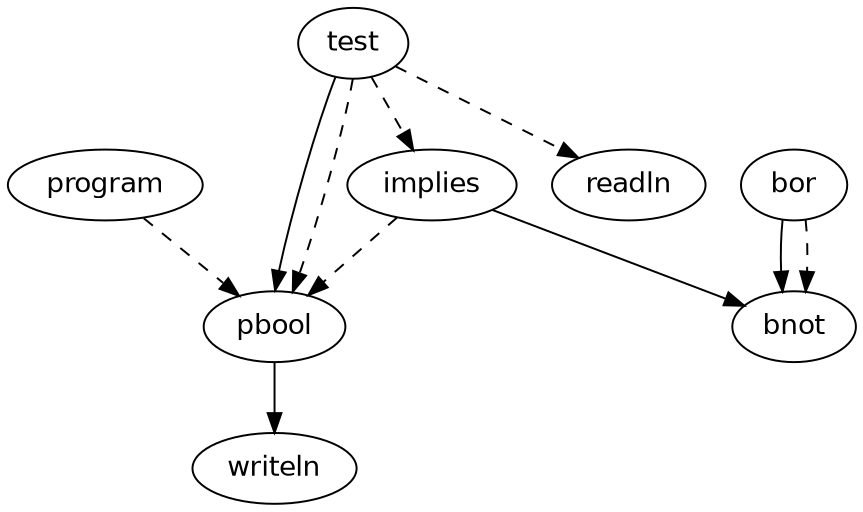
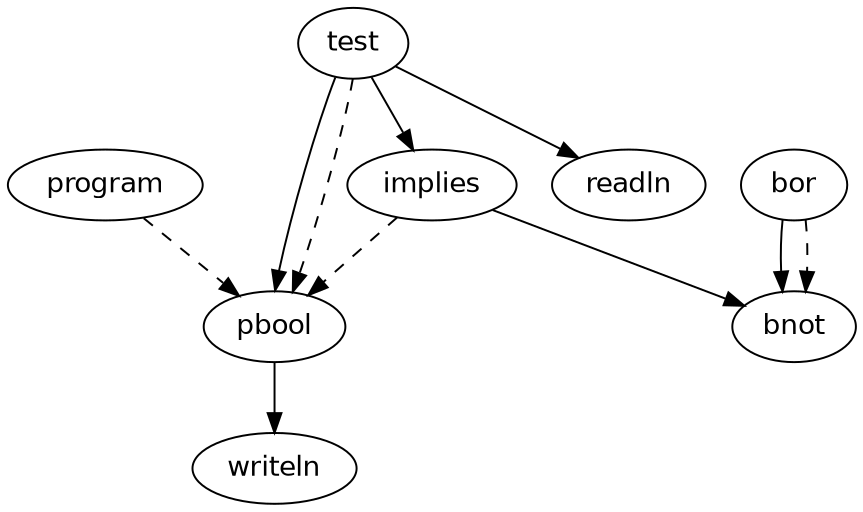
edge "test" -> "implies": style dashed -> solid
edge "test" -> "readln": style dashed -> solid
